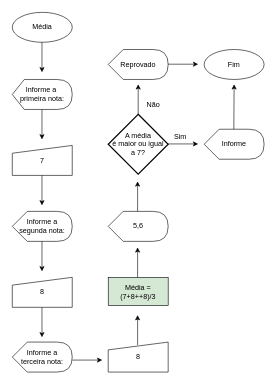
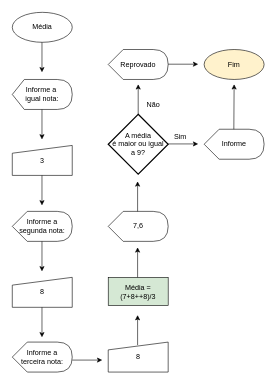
node "Fim": fillcolor #ffffff -> #fff2cc
node "Informe a primeira nota:": label "Informe a primeira nota:" -> "Informe a igual nota:"
node "A média é maior ou igual a 7?": label "A média é maior ou igual a 7?" -> "A média é maior ou igual a 9?"
node "7": label "7" -> "3"
node "5,6": label "5,6" -> "7,6"
